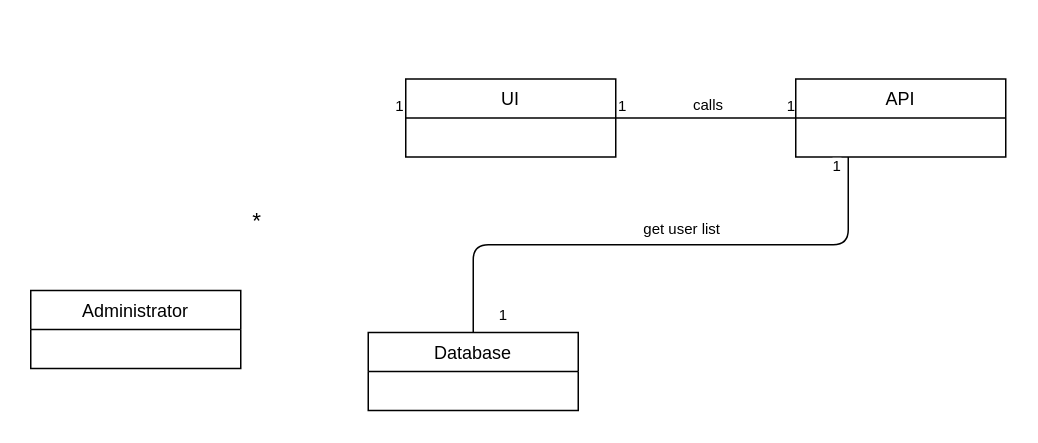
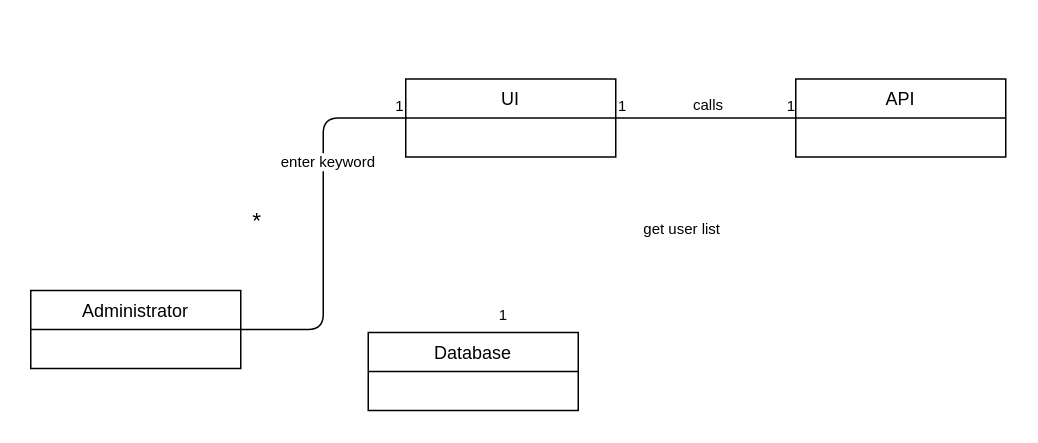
node "get user list": fillcolor #ffffff -> #f8cecc
edge "UI" -- "Administrator": added, label "enter keyword"
edge "API" -- "Database": removed, label "1"
